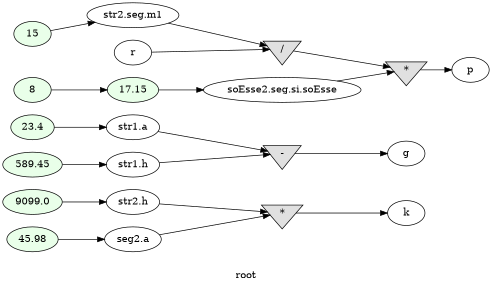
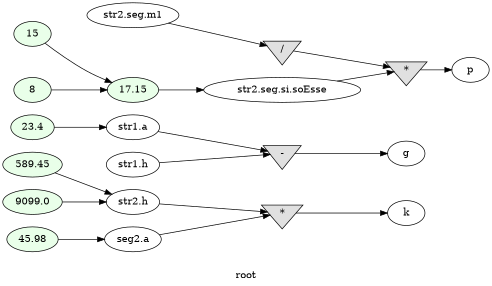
edge "15" -> "str2.seg.m1": now "15" -> "17.15"
node "r": removed
node "soEsse2.seg.si.soEsse": label "soEsse2.seg.si.soEsse" -> "str2.seg.si.soEsse"
edge "589.45" -> "str1.h": now "589.45" -> "str2.h"
